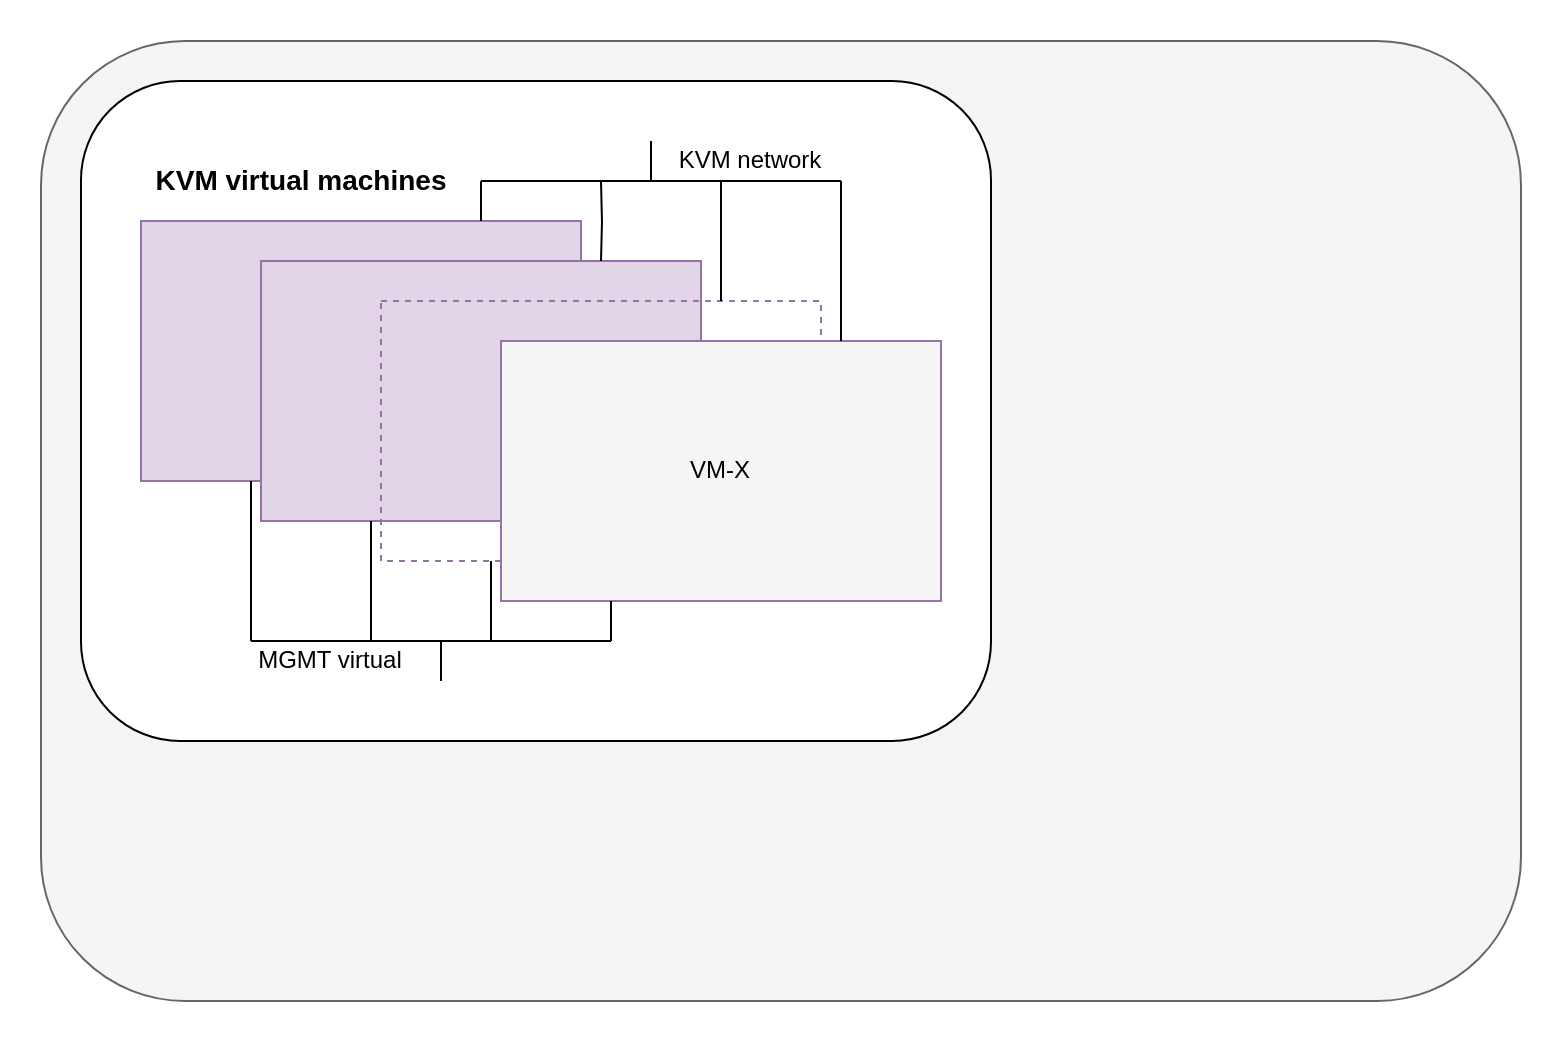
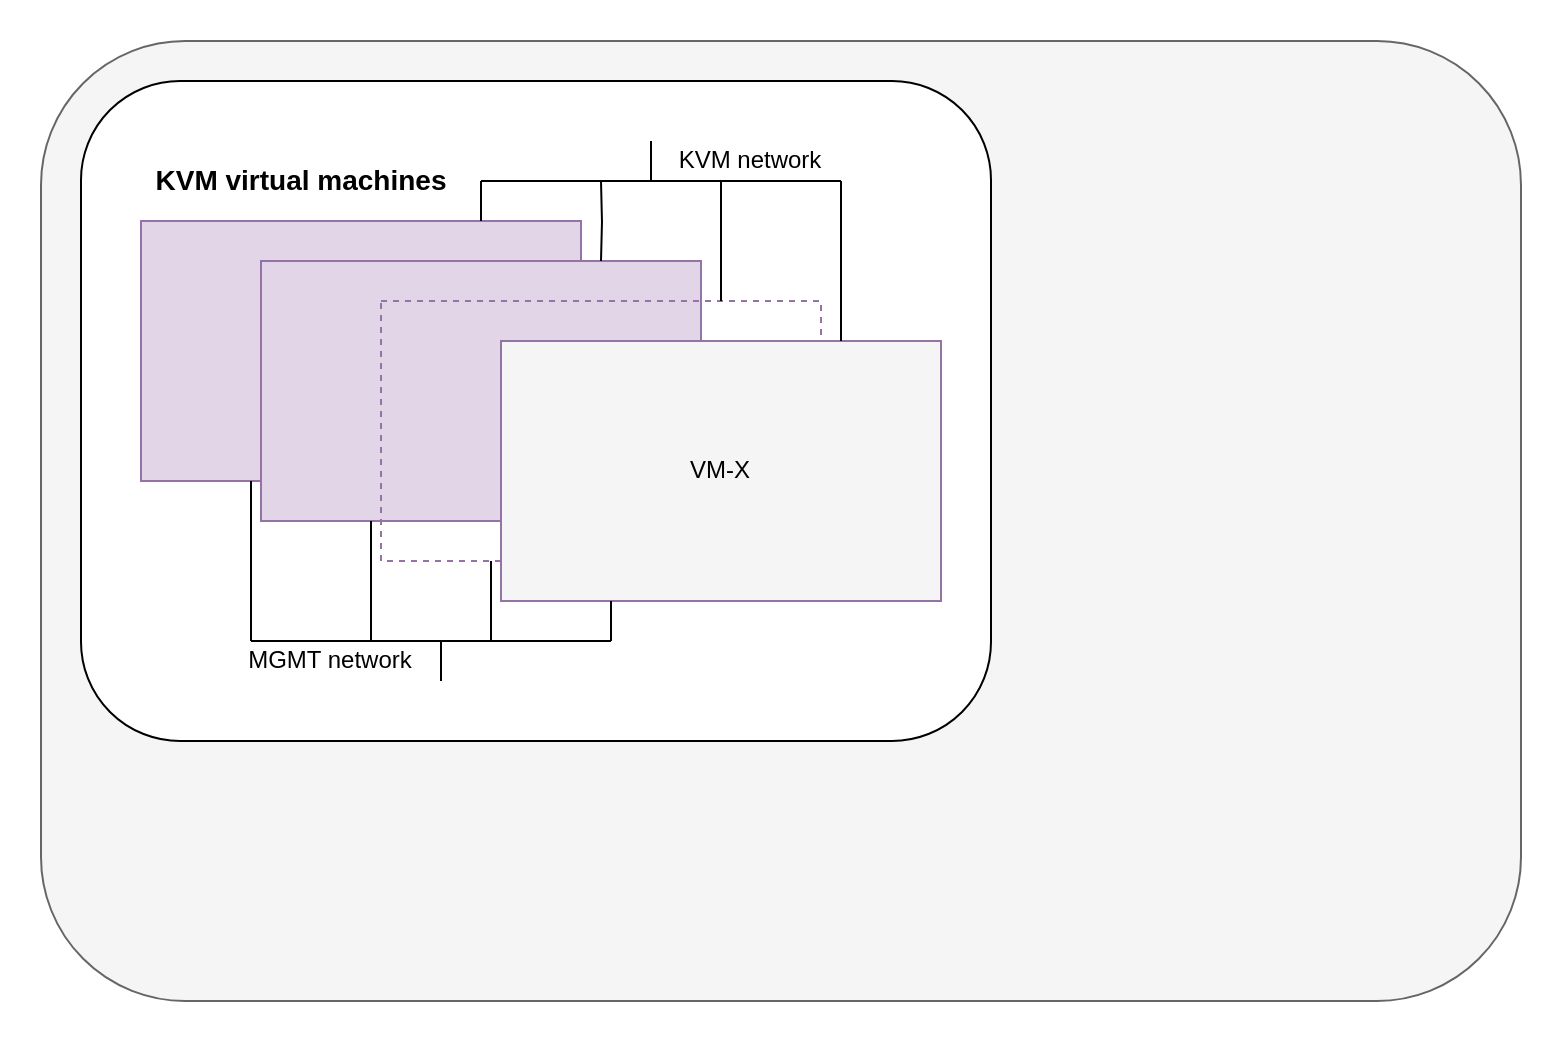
node "MGMT virtual": label "MGMT virtual" -> "MGMT network"
